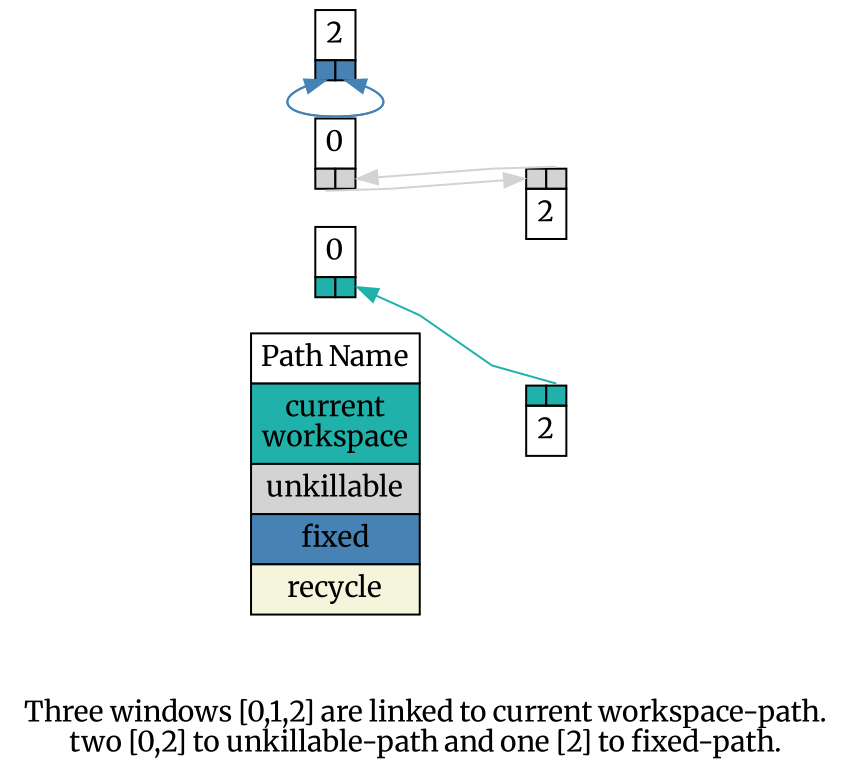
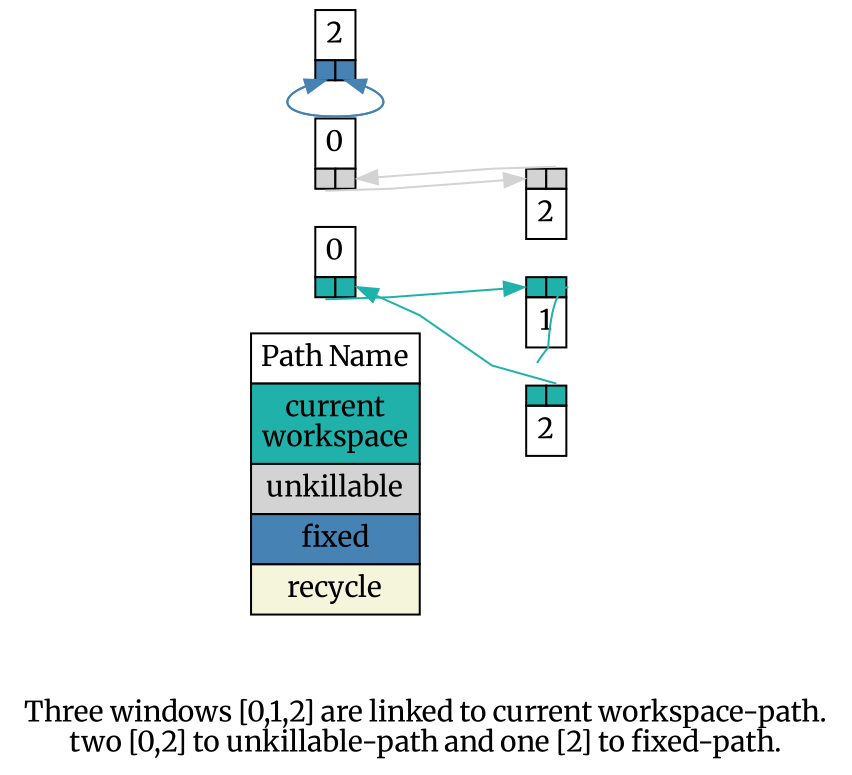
node "1": added
